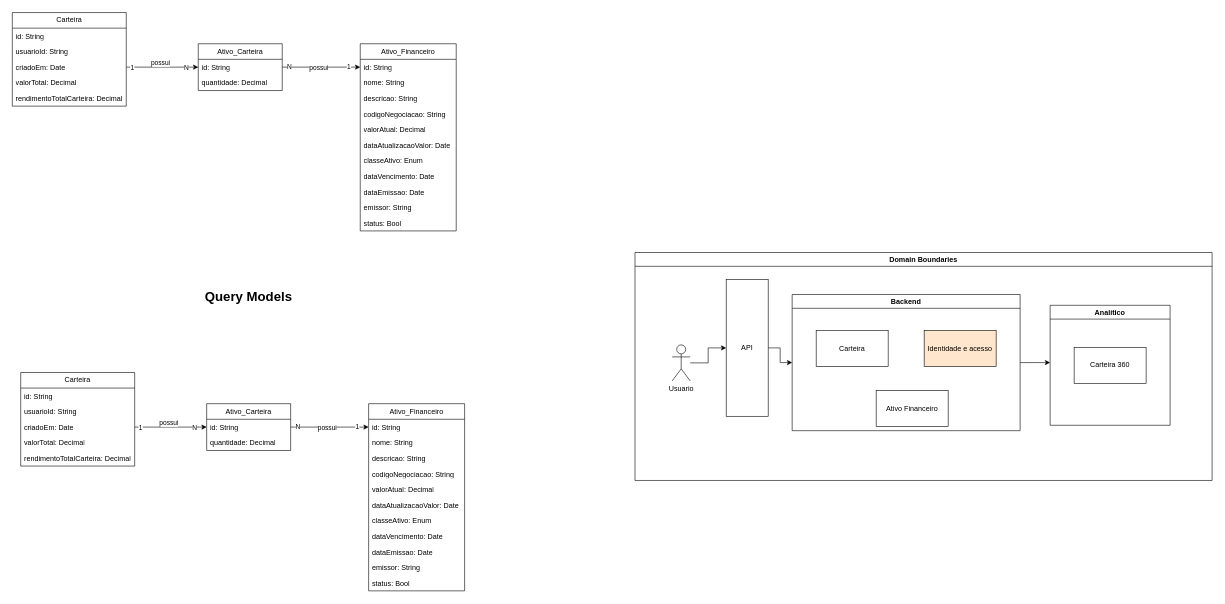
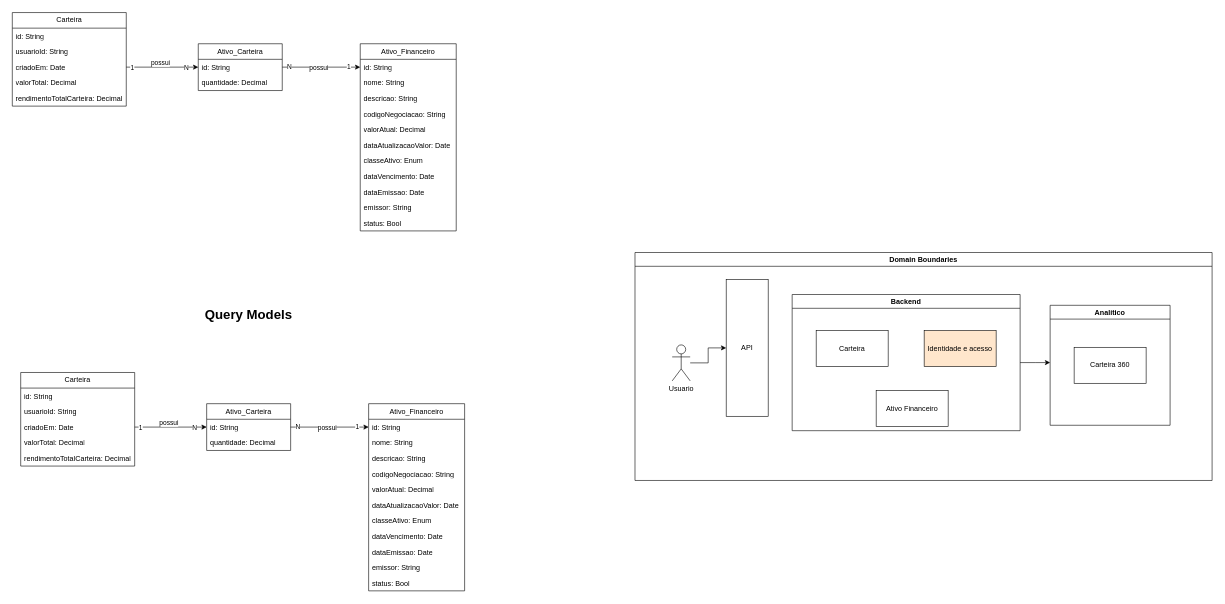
node "Query Models": moved (249, 297) -> (249, 315)
edge "API" -> "Backend": removed
